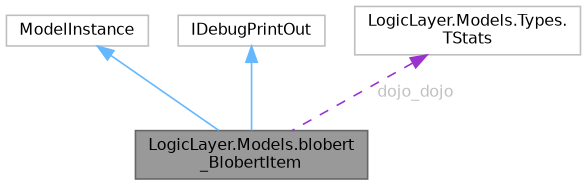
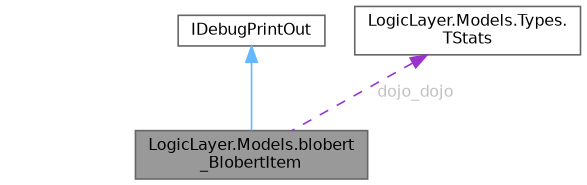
node "ModelInstance": removed
node "IDebugPrintOut": color grey75 -> gray40
node "LogicLayer.Models.Types. TStats": color grey75 -> gray40
